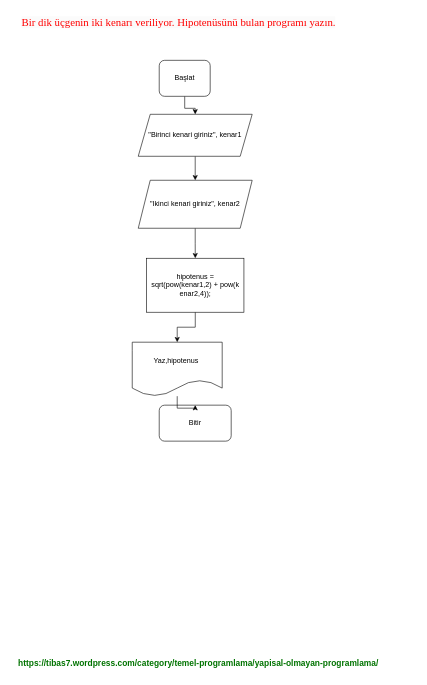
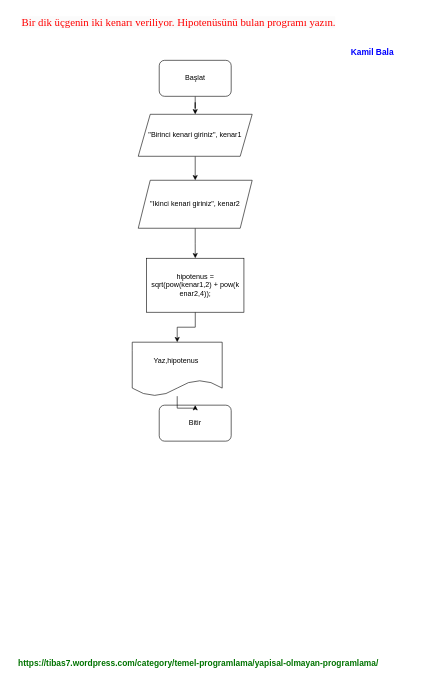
node "Kamil Bala": added
node "Başlat": size 51x36 -> 72x36
